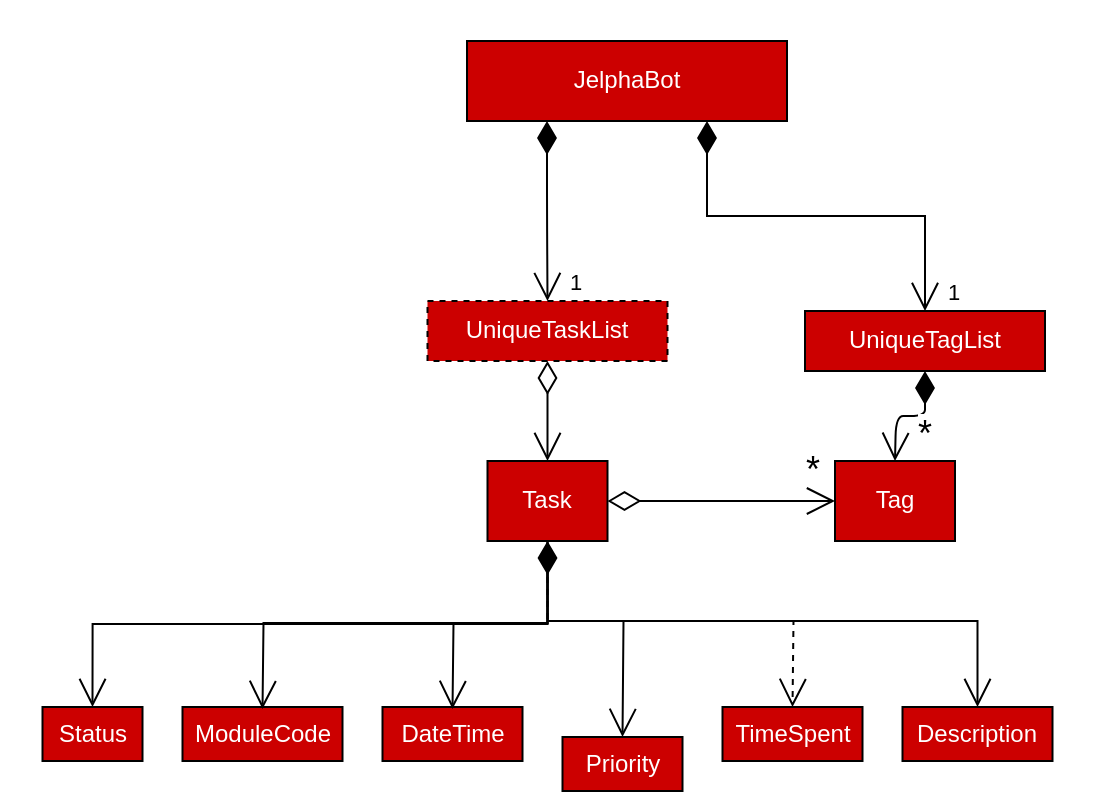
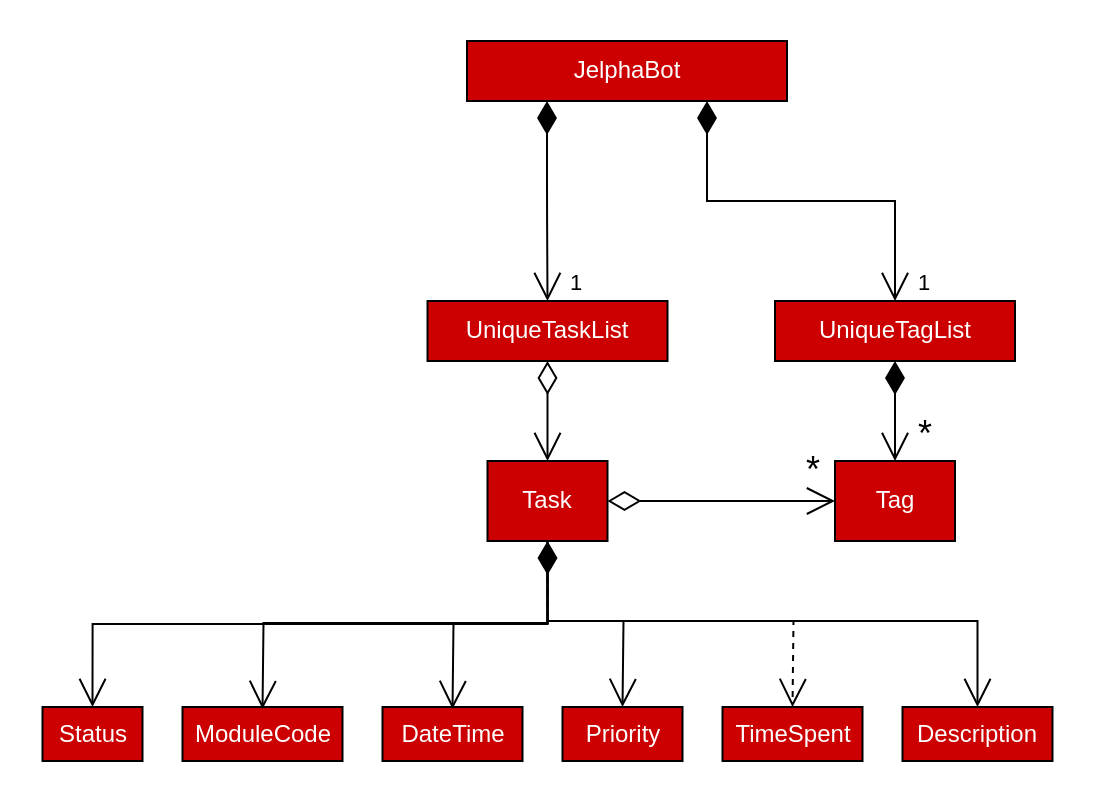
node "JelphaBot": size 320x80 -> 320x60
node "UniqueTaskList": style dashed -> solid
node "UniqueTagList": moved (925, 341) -> (895, 331)
node "Priority": moved (623, 764) -> (623, 734)
